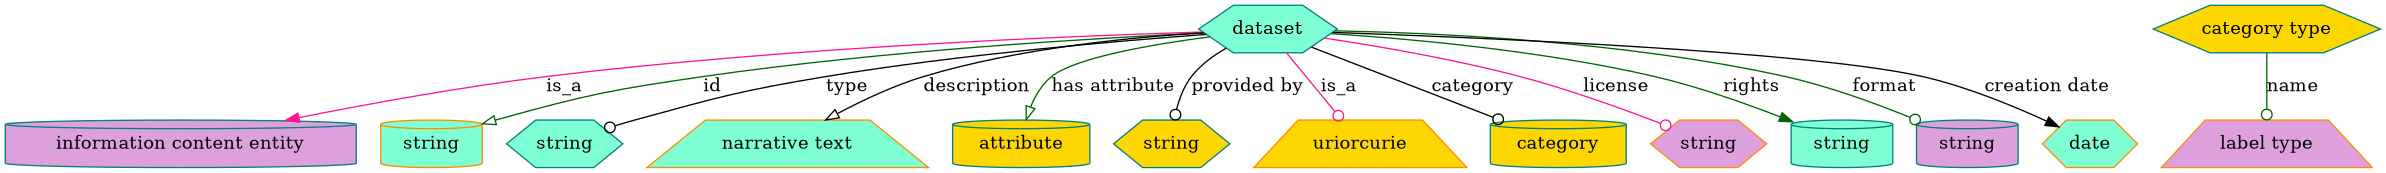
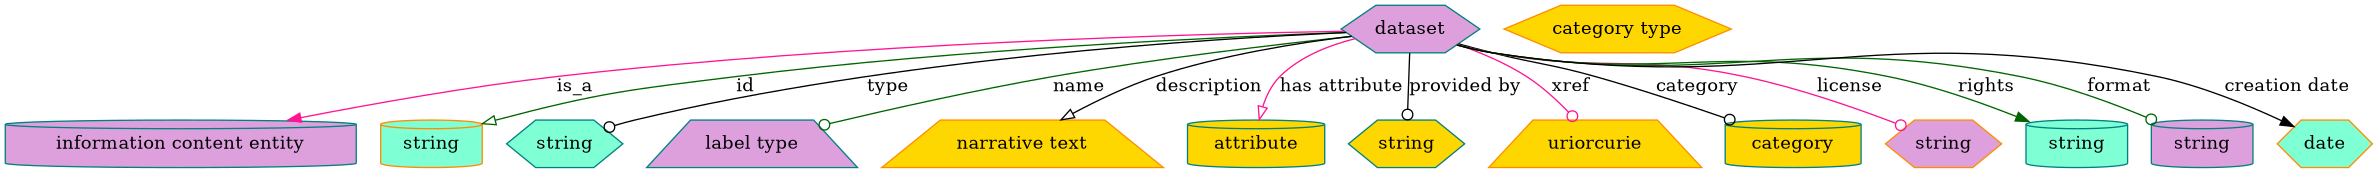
node "dataset": fillcolor aquamarine -> plum
node "category type": color teal -> darkorange
edge "dataset" -> "attribute": color darkgreen -> deeppink
edge "category type" -> "label type": now "dataset" -> "label type"
edge "dataset" -> "uriorcurie": label "is_a" -> "xref"
node "narrative text": fillcolor aquamarine -> gold
node "label type": color darkorange -> teal
